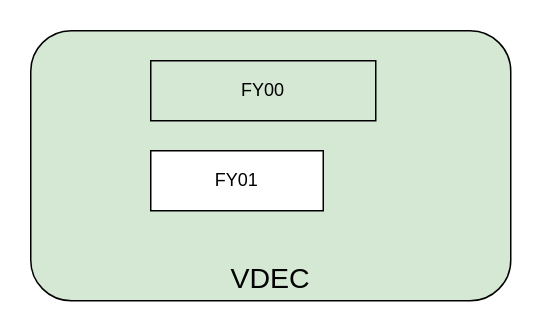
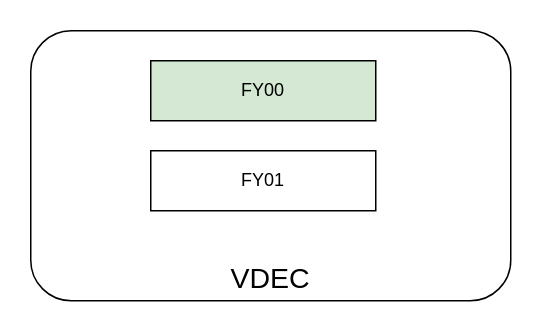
node "FY01": size 173x60 -> 225x60
node "VDEC": fillcolor #d5e8d4 -> #ffffff
